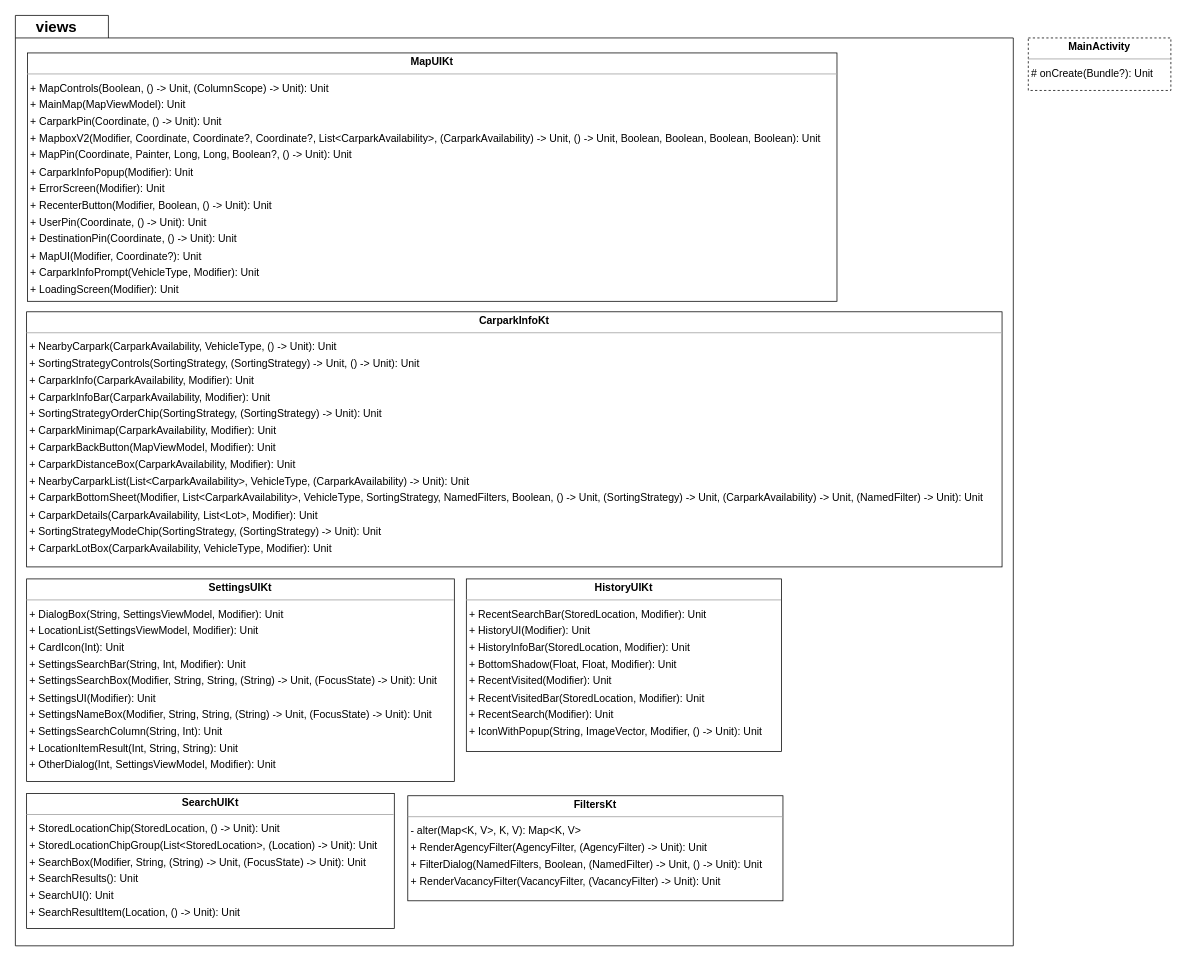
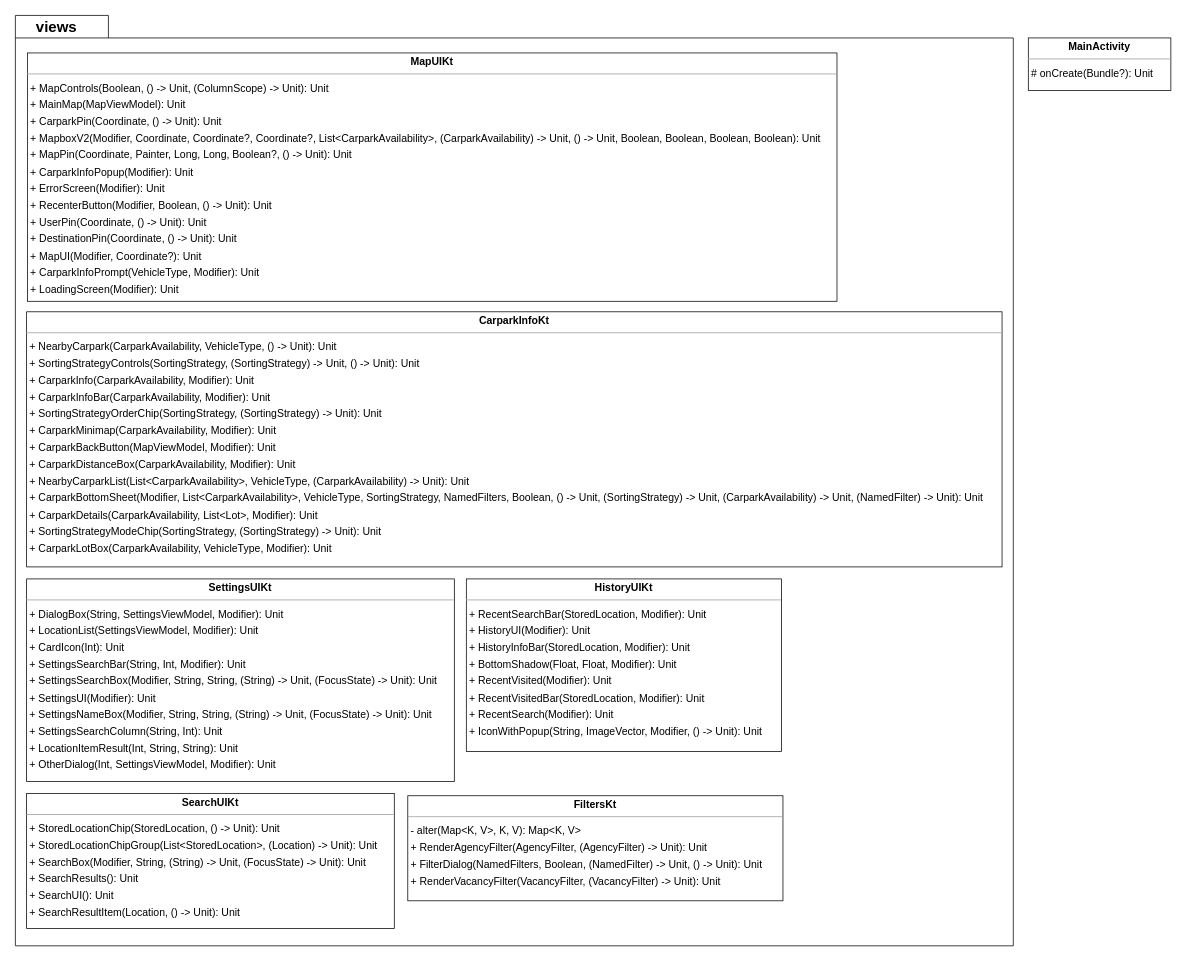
node "MainActivity # onCreate(Bundle?): Unit": style dashed -> solid
